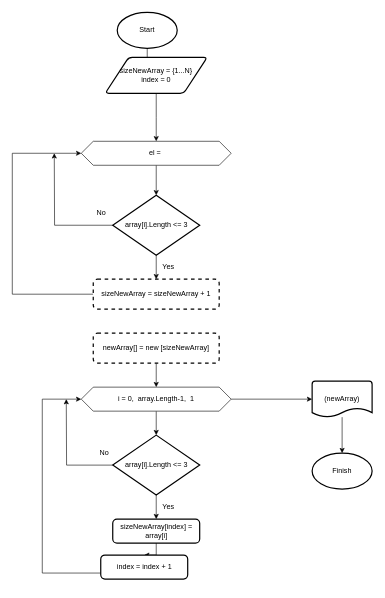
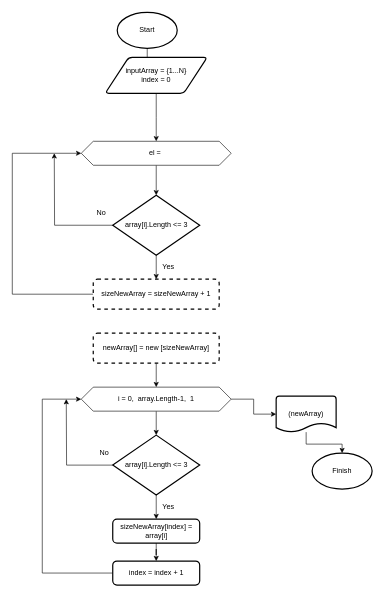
node "sizeNewArray = {1...N} index = 0": label "sizeNewArray = {1...N} index = 0" -> "inputArray = {1...N} index = 0"
node "(newArray)": moved (342, 399) -> (306, 414)
node "index = index + 1": moved (144, 567) -> (156, 573)
